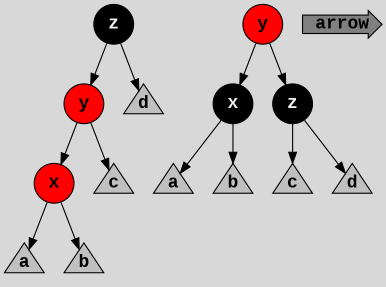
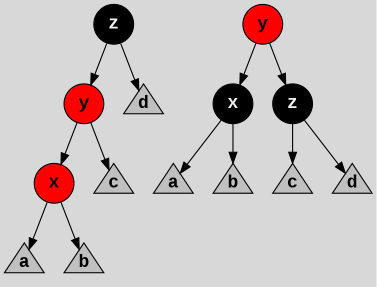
node "arrow": removed
